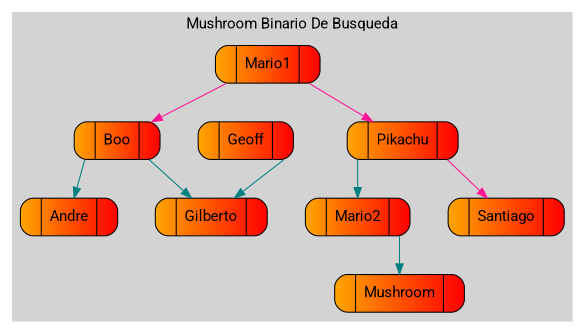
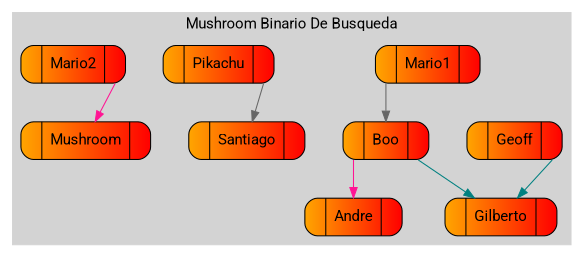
edge "Mario1" -> "Boo": color deeppink -> gray40
edge "Mario1" -> "Pikachu": removed
edge "Boo" -> "Andre": color teal -> deeppink
edge "Pikachu" -> "Mario2": removed
edge "Pikachu" -> "Santiago": color deeppink -> gray40
edge "Mario2" -> "Mushroom": color teal -> deeppink
